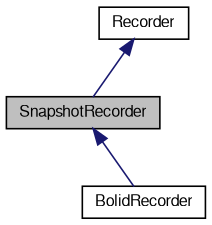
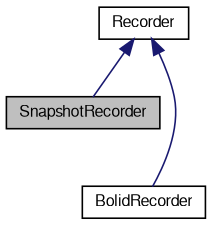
edge "BolidRecorder" -> "SnapshotRecorder": now "BolidRecorder" -> "Recorder"
